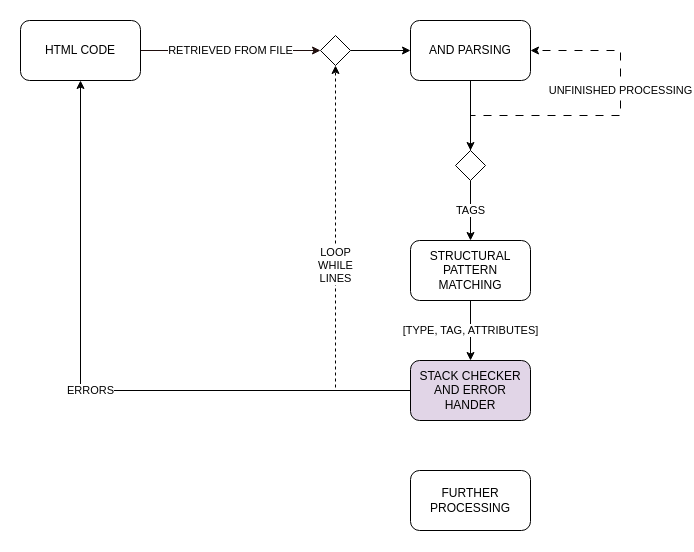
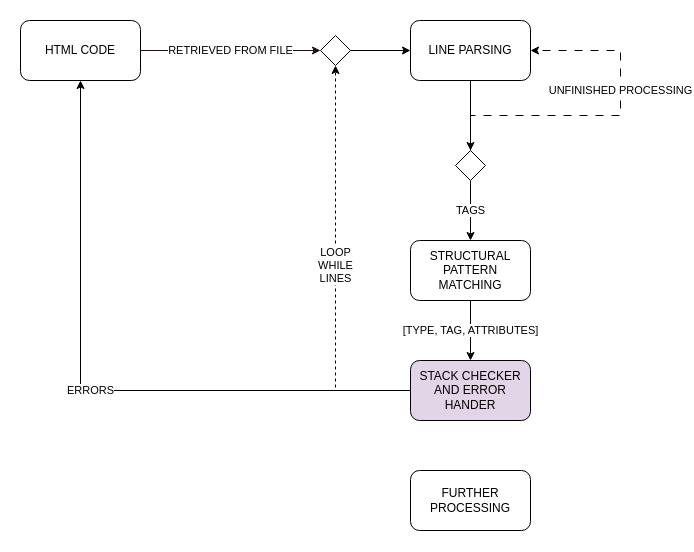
node "AND PARSING": label "AND PARSING" -> "LINE PARSING"
